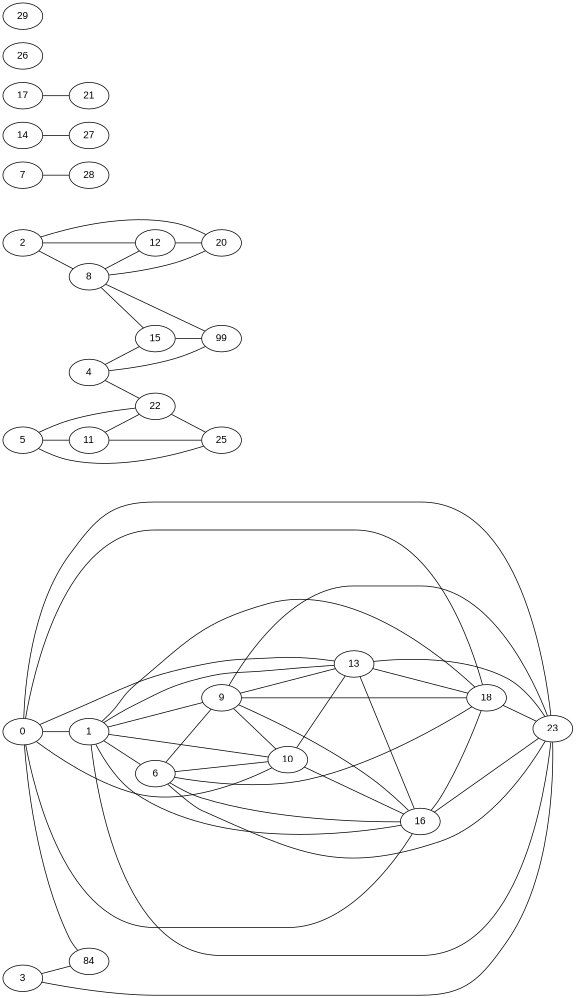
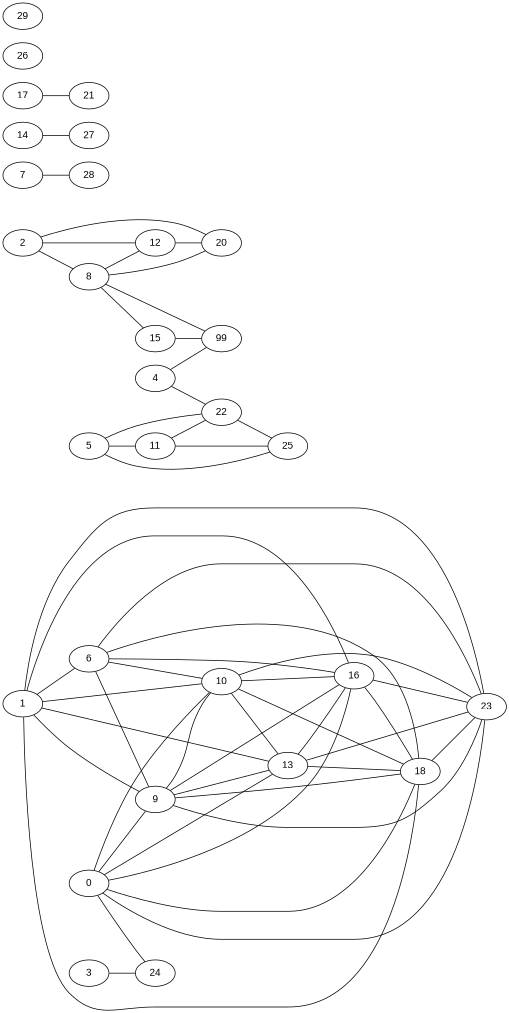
edge "15" -- "4": removed
edge "10" -- "18": added
edge "0" -- "1": now "0" -- "9"
node "84": label "84" -> "24"
edge "23" -- "3": now "23" -- "10"
